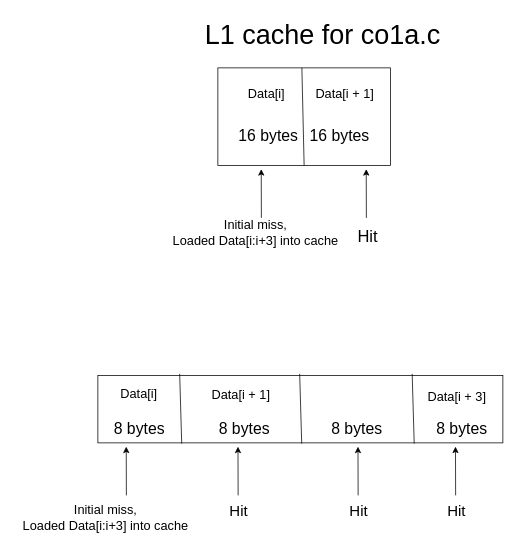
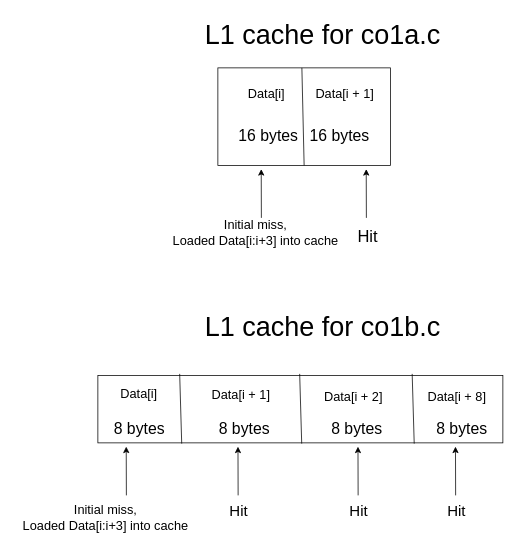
node "L1 cache for co1b.c": added
node "Data[i + 2]": added
node "Data[i + 3]": label "Data[i + 3]" -> "Data[i + 8]"
